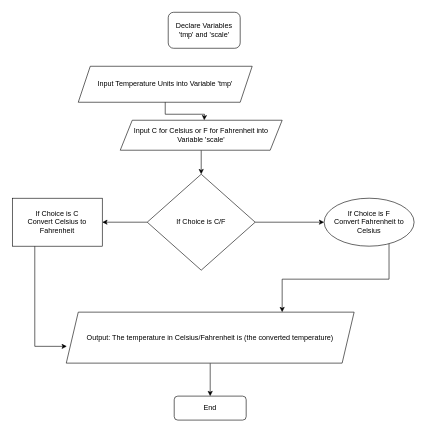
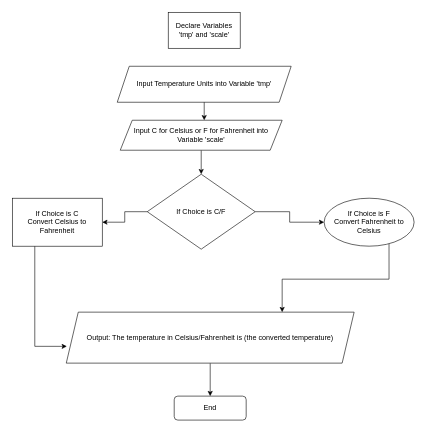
node "Declare Variables 'tmp' and 'scale'": shape rounded rectangle -> rectangle
node "Input Temperature Units into Variable 'tmp'": moved (165, 84) -> (204, 84)
node "If Choice is C/F": size 108x96 -> 108x75
